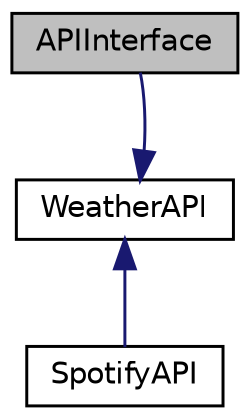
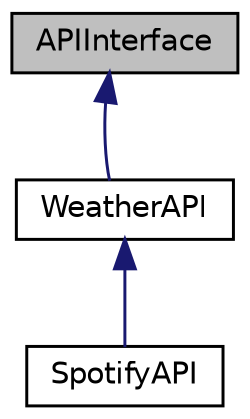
edge "APIInterface" -> "WeatherAPI": reversed
